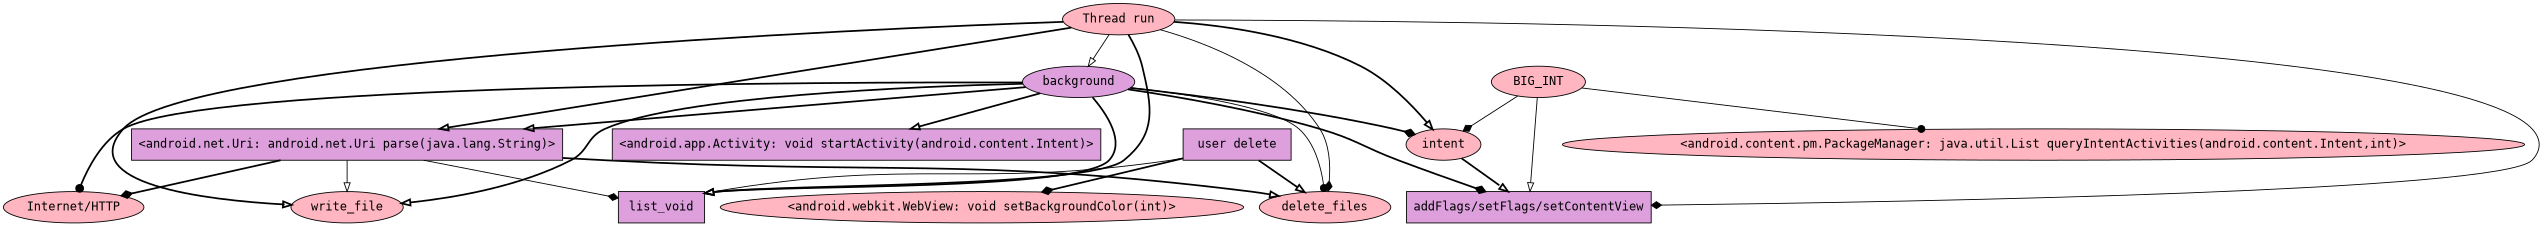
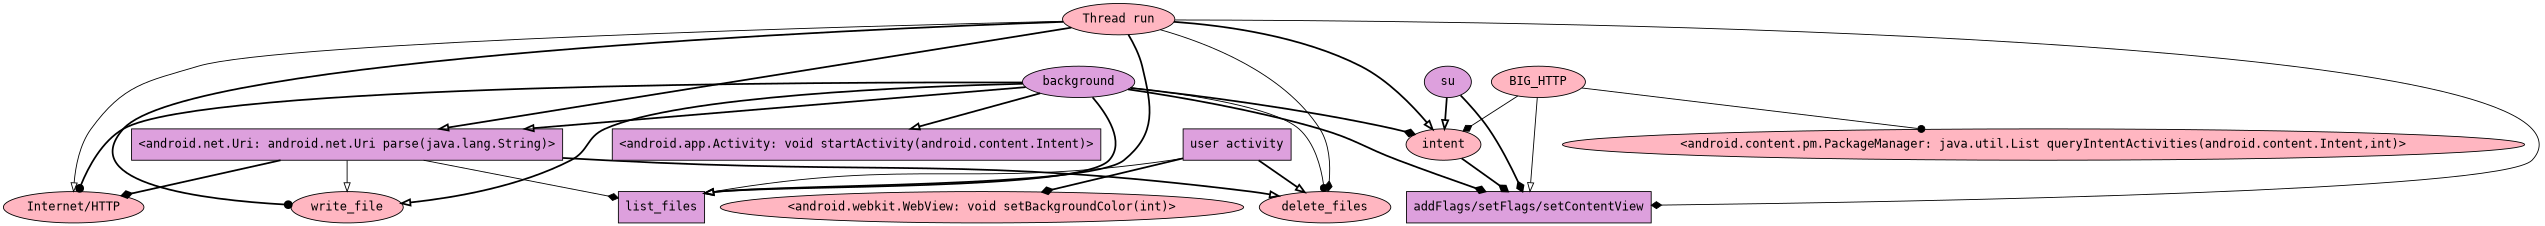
edge "Thread run" -> "background": now "Thread run" -> "Internet/HTTP"
edge "Thread run" -> "write_file": arrowhead onormal -> dot
node "su": added
node "BIG_INT": label "BIG_INT" -> "BIG_HTTP"
node "user delete": label "user delete" -> "user activity"
edge "intent" -> "addFlags/setFlags/setContentView": arrowhead onormal -> diamond
node "list_void": label "list_void" -> "list_files"
